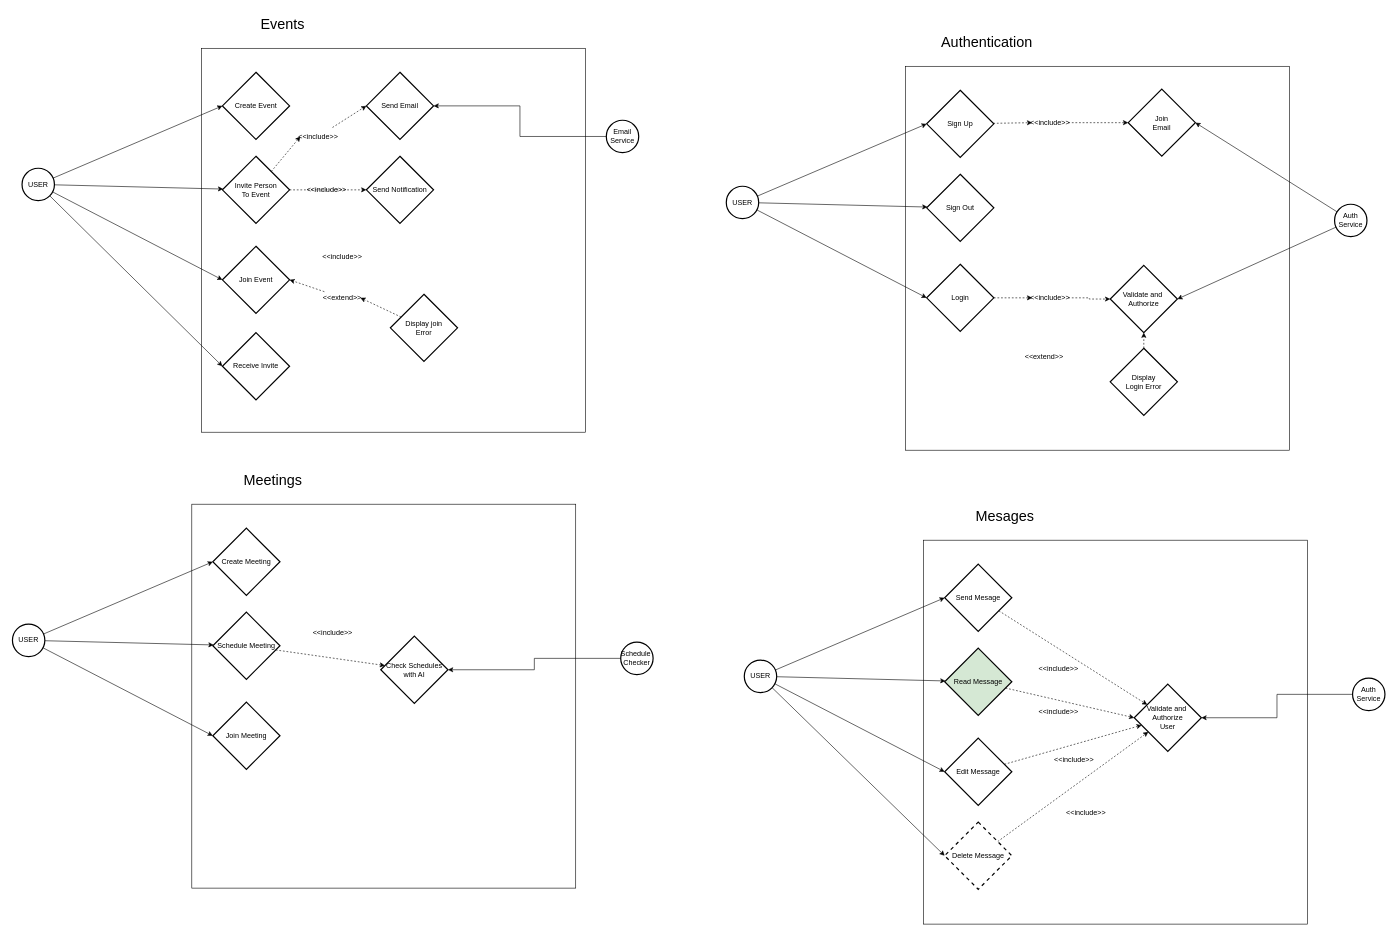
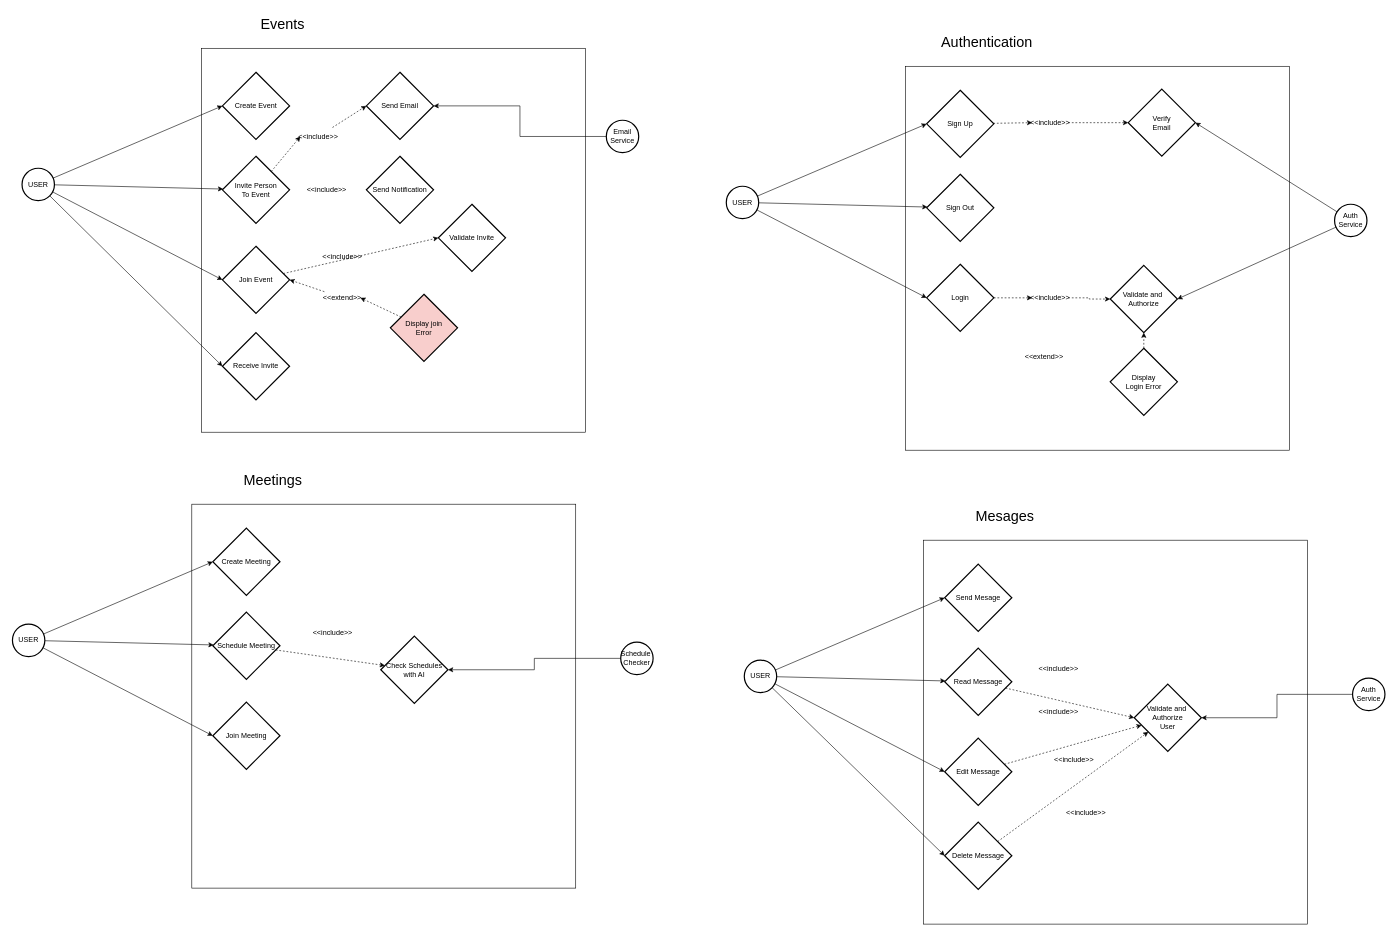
node "Join Email": label "Join Email" -> "Verify Email"
edge "Invite Person To Event" -> "Send Notification": removed
node "Validate Invite": added
edge "Join Event" -> "Validate Invite": added
node "Display join Error": fillcolor #ffffff -> #f8cecc
edge "Send Mesage" -> "Validate and Authorize User": removed
node "Read Message": fillcolor #d5e8d4 -> #ffffff
node "Delete Message": style dashed -> solid
